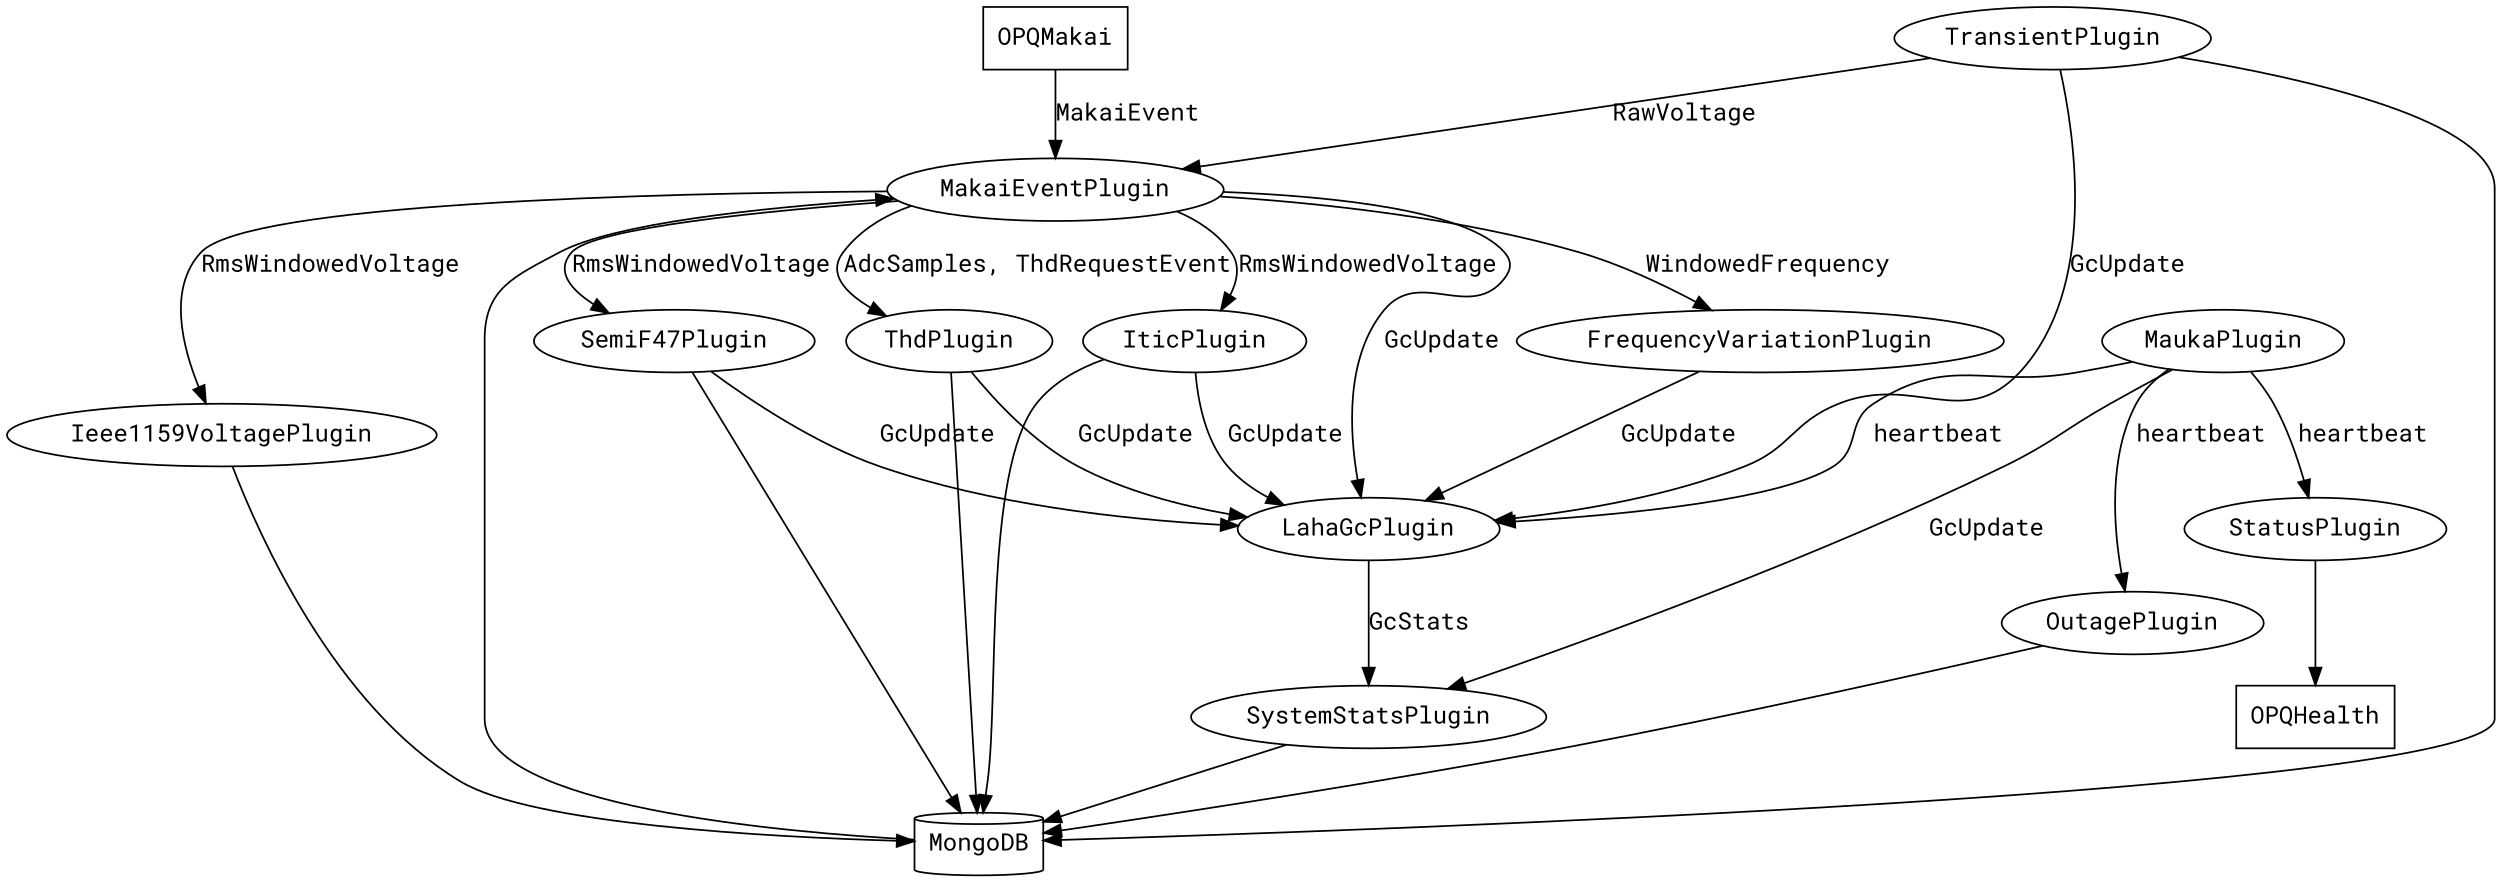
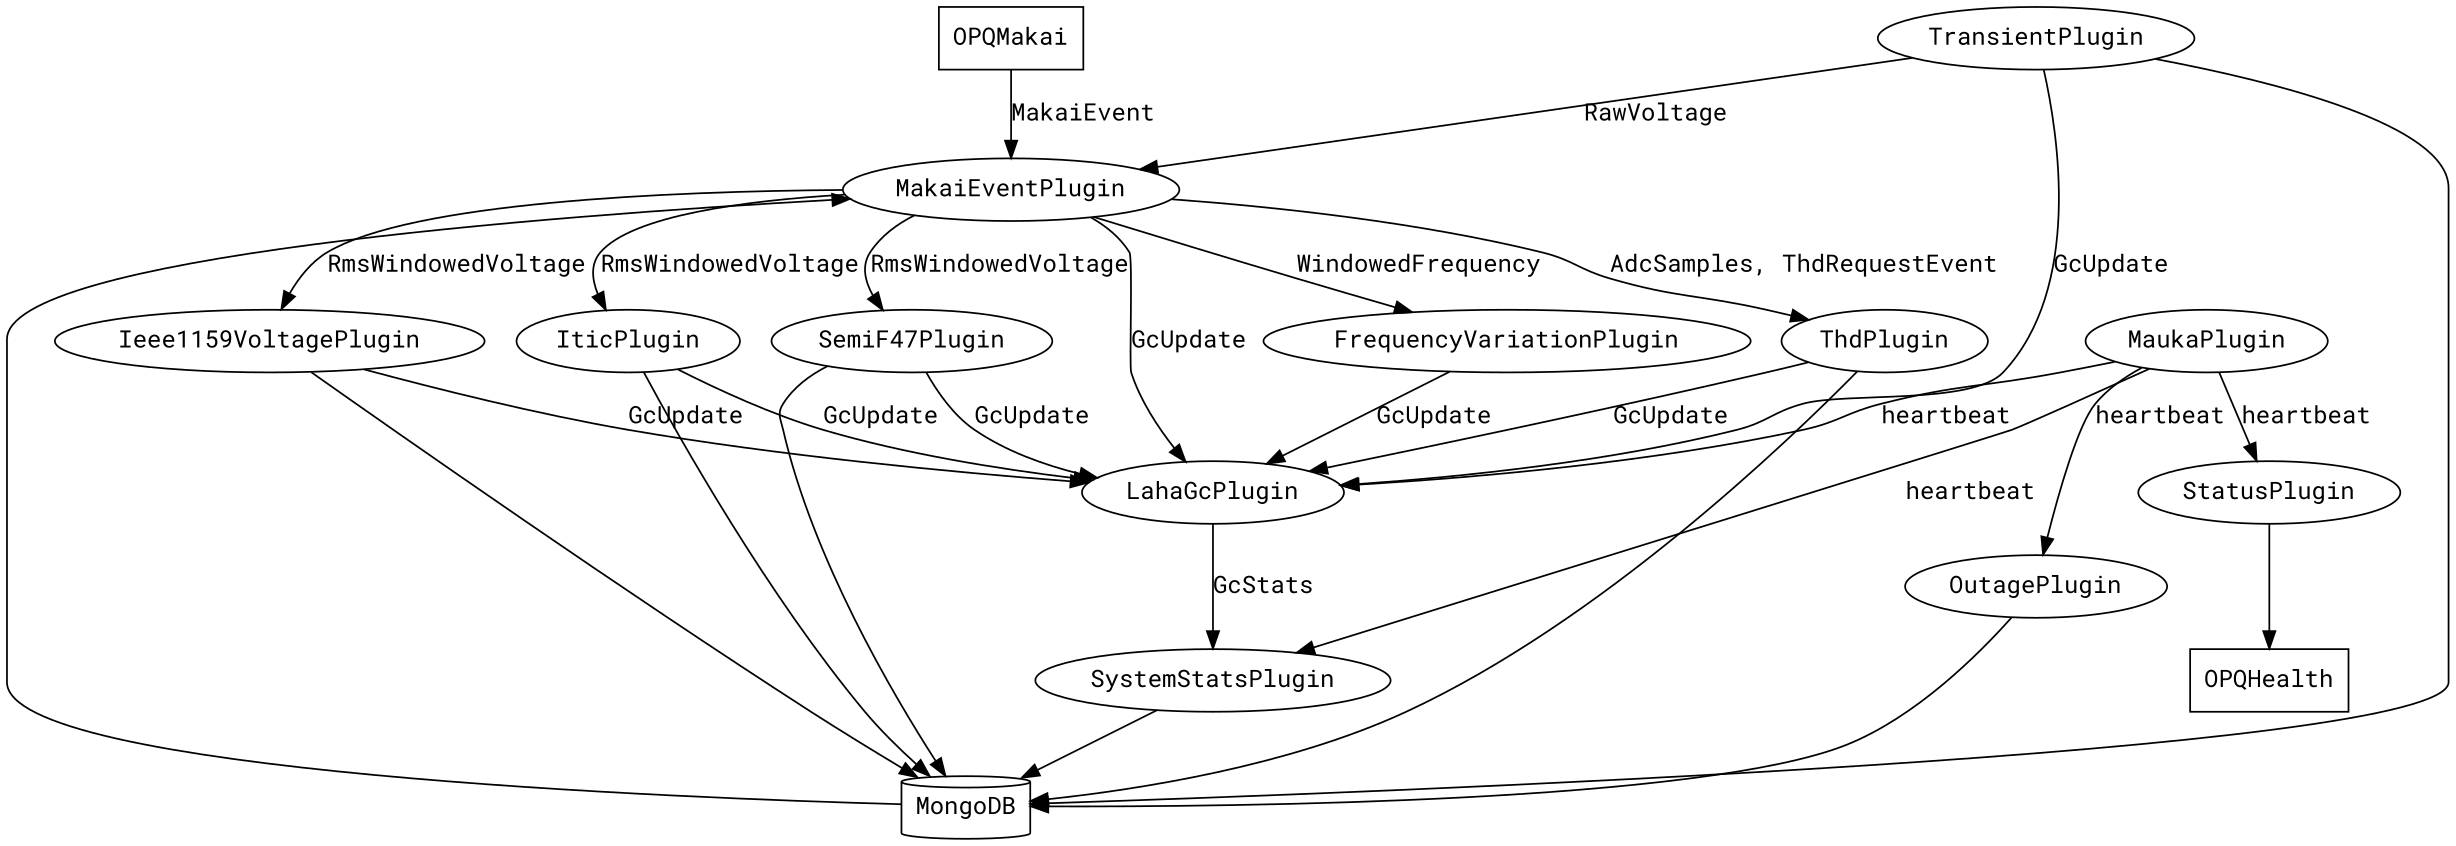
edge "Ieee1159VoltagePlugin" -> "LahaGcPlugin": added, label "GcUpdate"
edge "MaukaPlugin" -> "SystemStatsPlugin": label "GcUpdate" -> "heartbeat"
